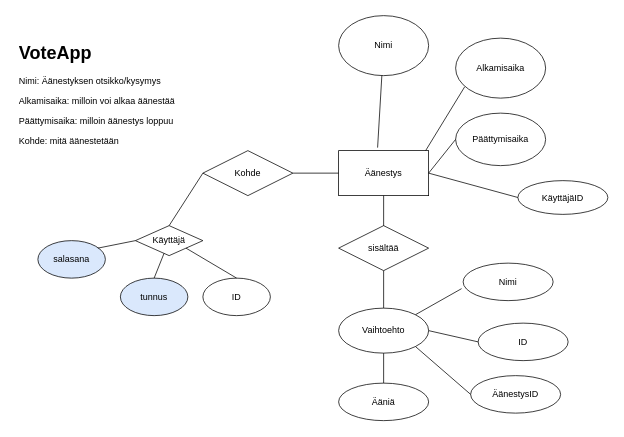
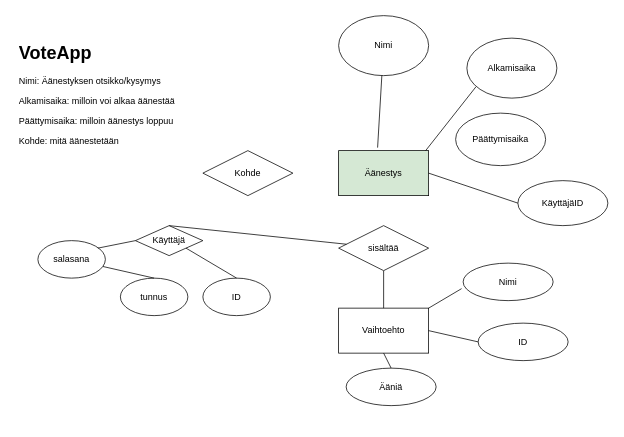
node "Alkamisaika": moved (501, 68) -> (512, 68)
edge "Päättymisaika" -- "Äänestys": removed
edge "Kohde" -- "Äänestys": removed
node "Äänestys": fillcolor #ffffff -> #d5e8d4
node "KäyttäjäID": size 90x34 -> 90x45
edge "Kohde" -- "Käyttäjä": now "sisältää" -- "Käyttäjä"
edge "Äänestys" -- "Vaihtoehto": now "sisältää" -- "Vaihtoehto"
node "salasana": fillcolor #dae8fc -> #ffffff
edge "Käyttäjä" -- "tunnus": now "salasana" -- "tunnus"
node "tunnus": fillcolor #dae8fc -> #ffffff
node "Vaihtoehto": shape ellipse -> rectangle
edge "Vaihtoehto" -- "ÄänestysID": removed
node "ÄänestysID": removed
node "Ääniä": moved (384, 402) -> (391, 387)
